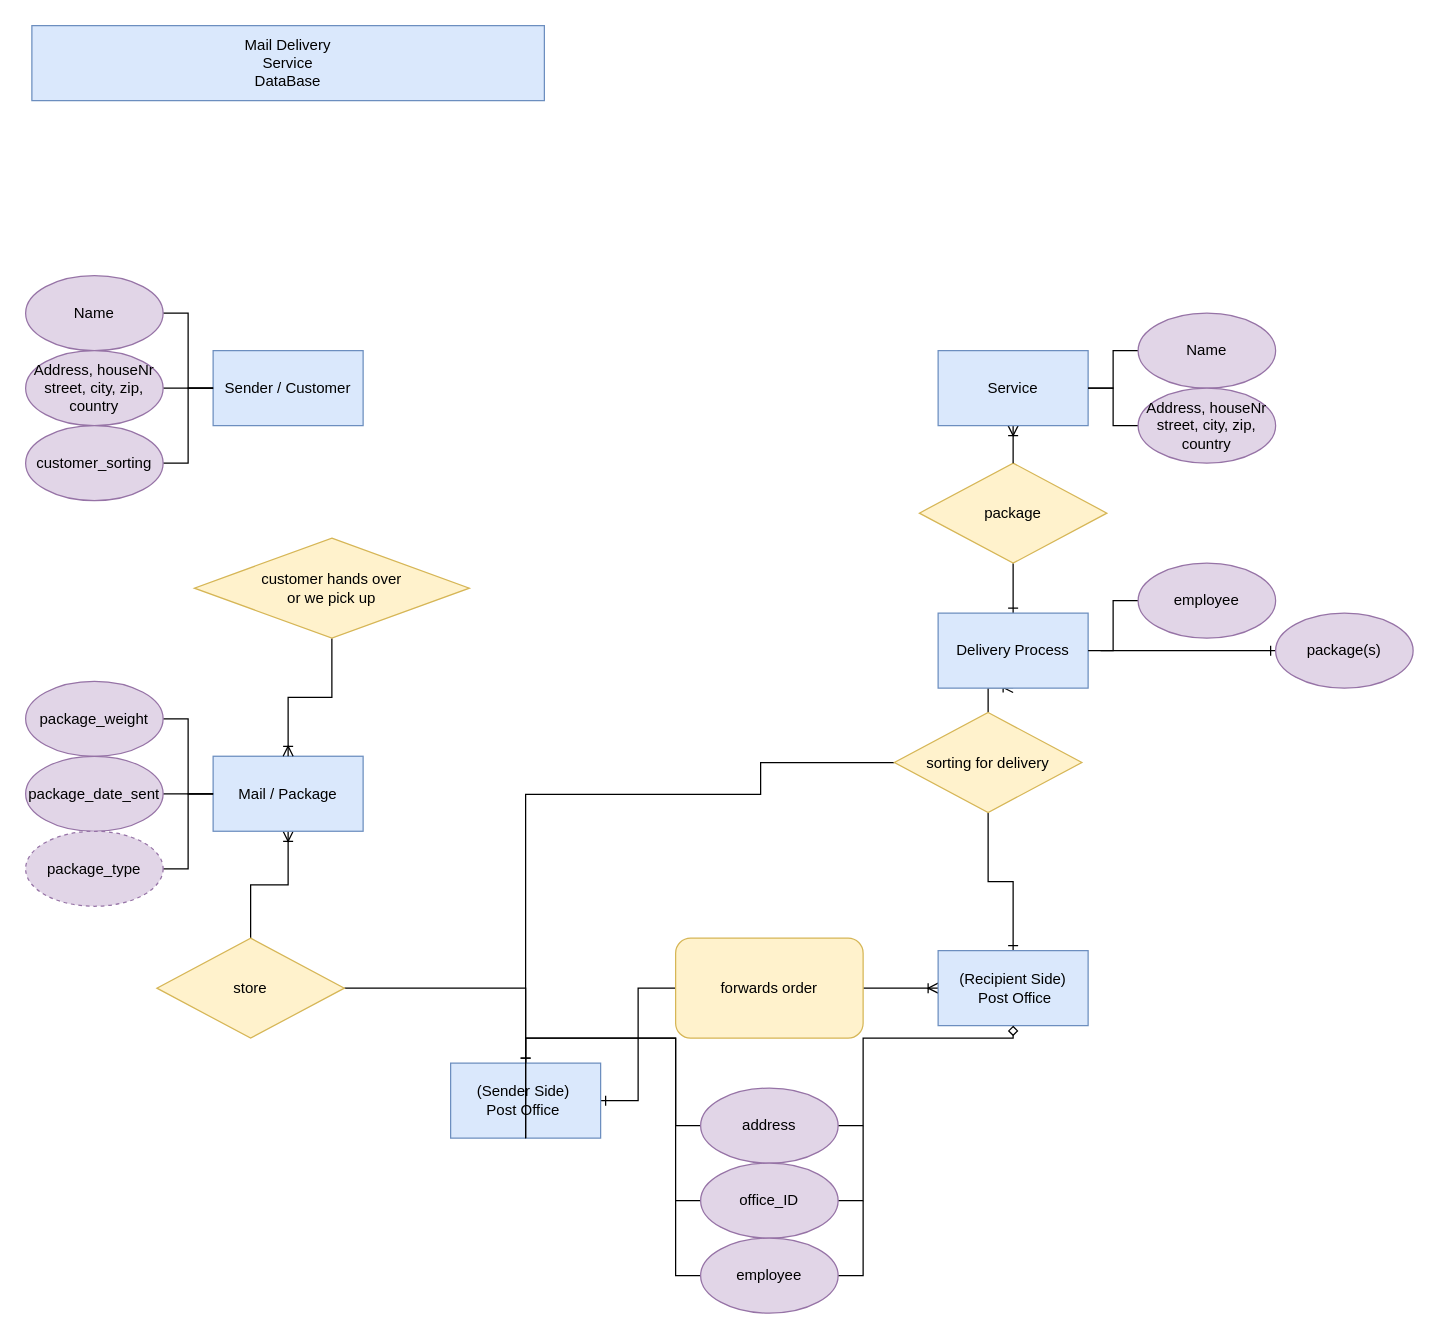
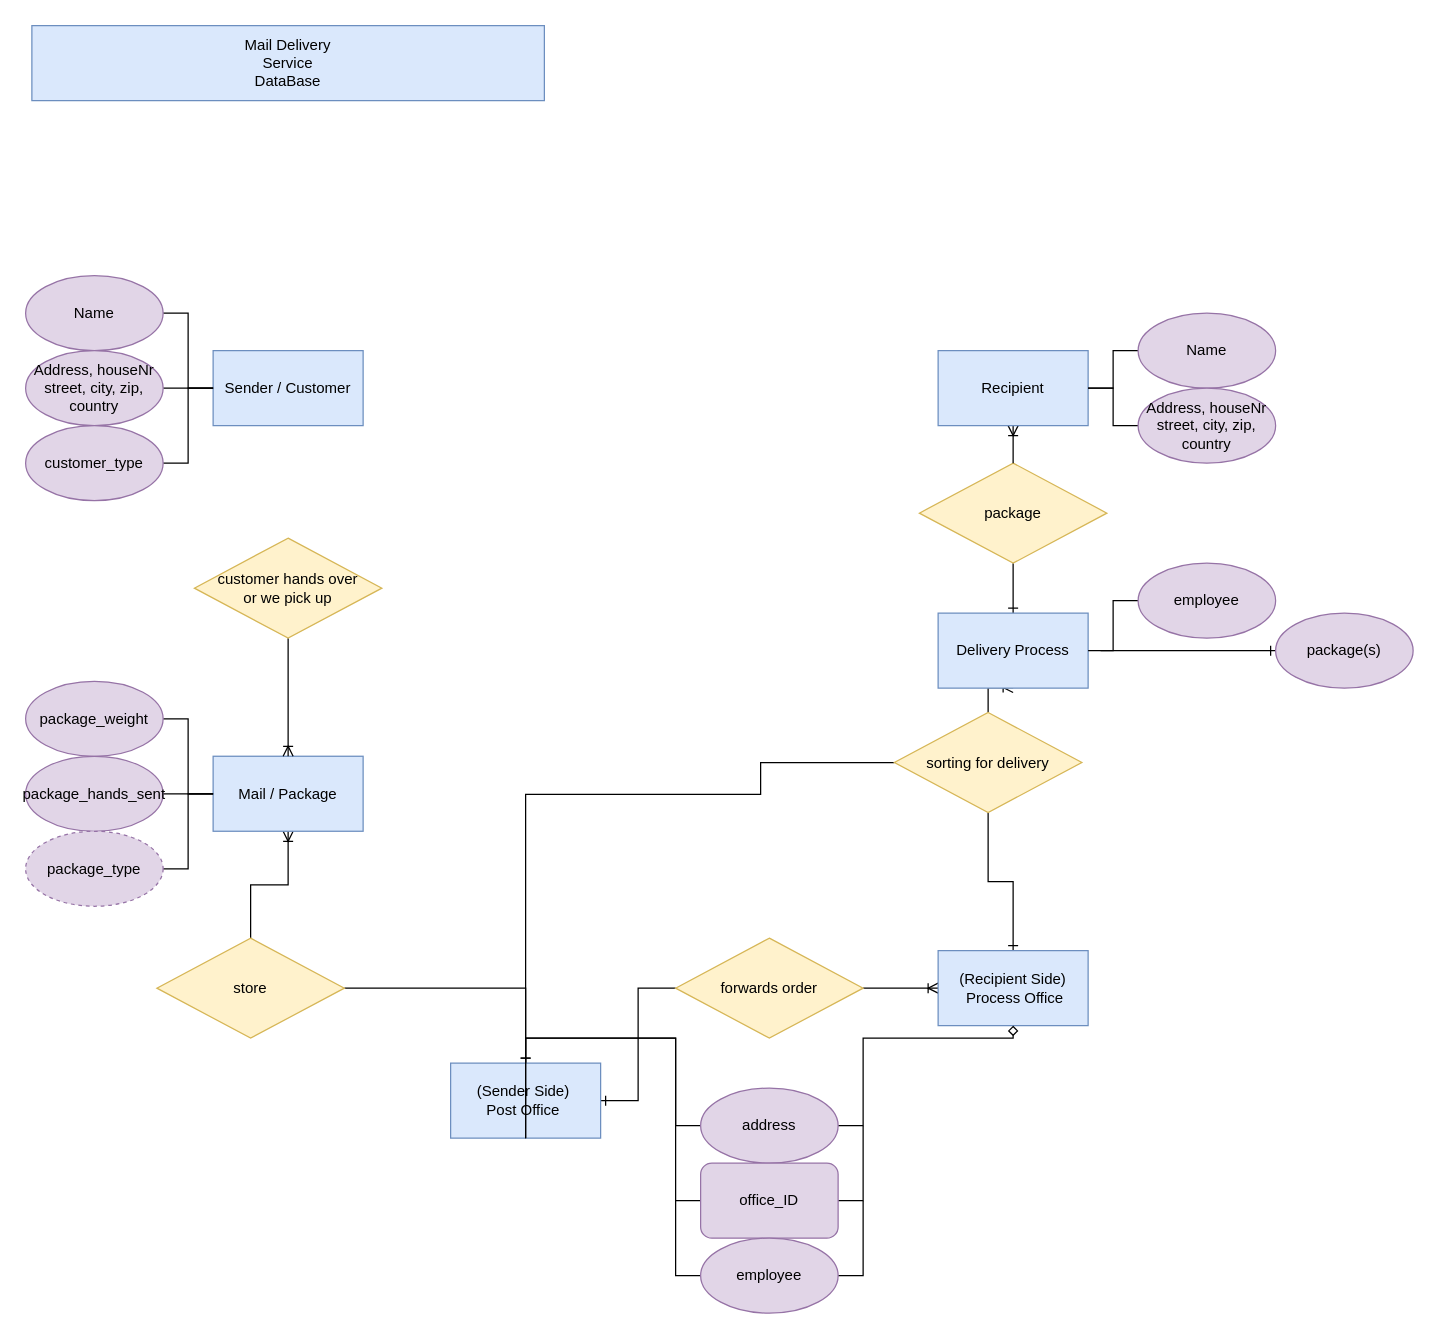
node "Service": label "Service" -> "Recipient"
node "customer_sorting": label "customer_sorting" -> "customer_type"
node "customer hands over or we pick up": size 275x100 -> 188x100
node "package_date_sent": label "package_date_sent" -> "package_hands_sent"
node "forwards order": shape rounded rectangle -> diamond
node "(Recipient Side) Post Office": label "(Recipient Side) Post Office" -> "(Recipient Side) Process Office"
node "office_ID": shape ellipse -> rounded rectangle
